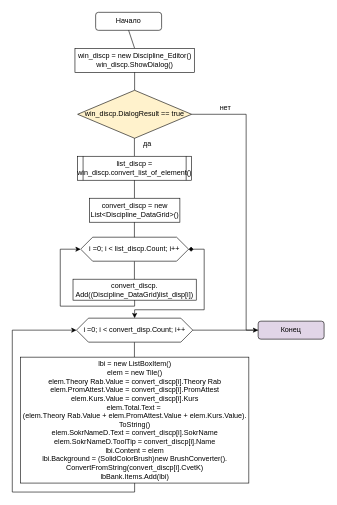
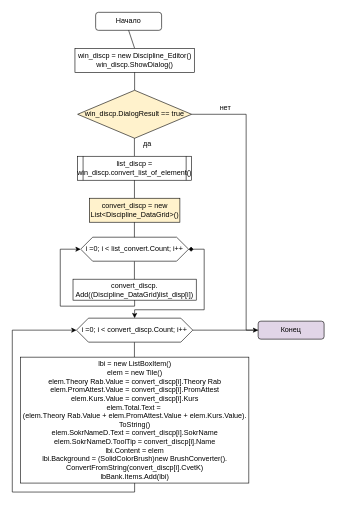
node "convert_discp = new List<Discipline_DataGrid>()": fillcolor #ffffff -> #fff2cc
node "i =0; i < list_discp.Count; i++": label "i =0; i < list_discp.Count; i++" -> "i =0; i < list_convert.Count; i++"
node "i =0; i < convert_disp.Count; i++": label "i =0; i < convert_disp.Count; i++" -> "i =0; i < convert_discp.Count; i++"
